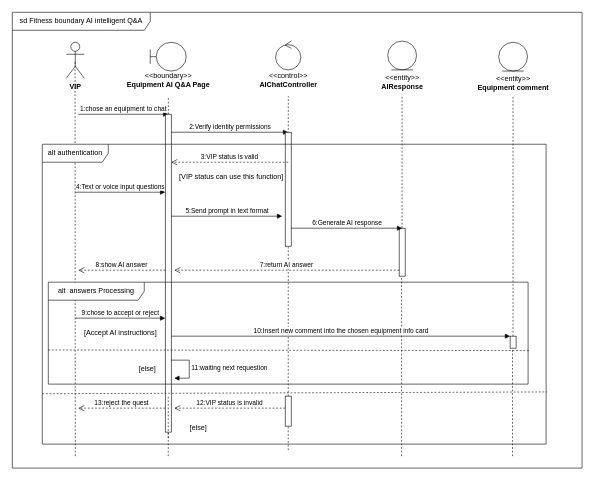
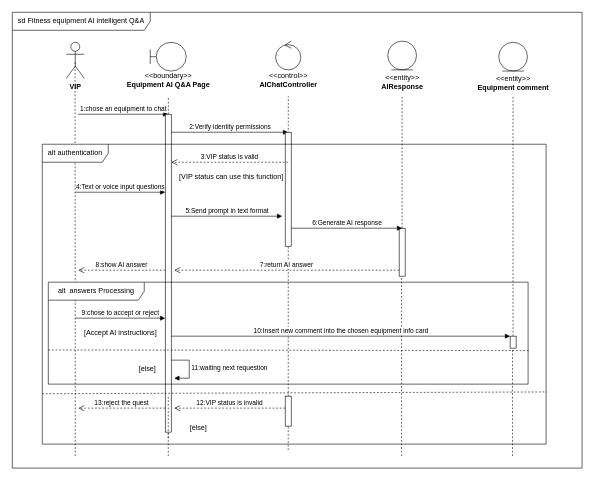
node "sd Fitness boundary AI intelligent Q&A": label "sd Fitness boundary AI intelligent Q&A" -> "sd Fitness equipment AI intelligent Q&A"
